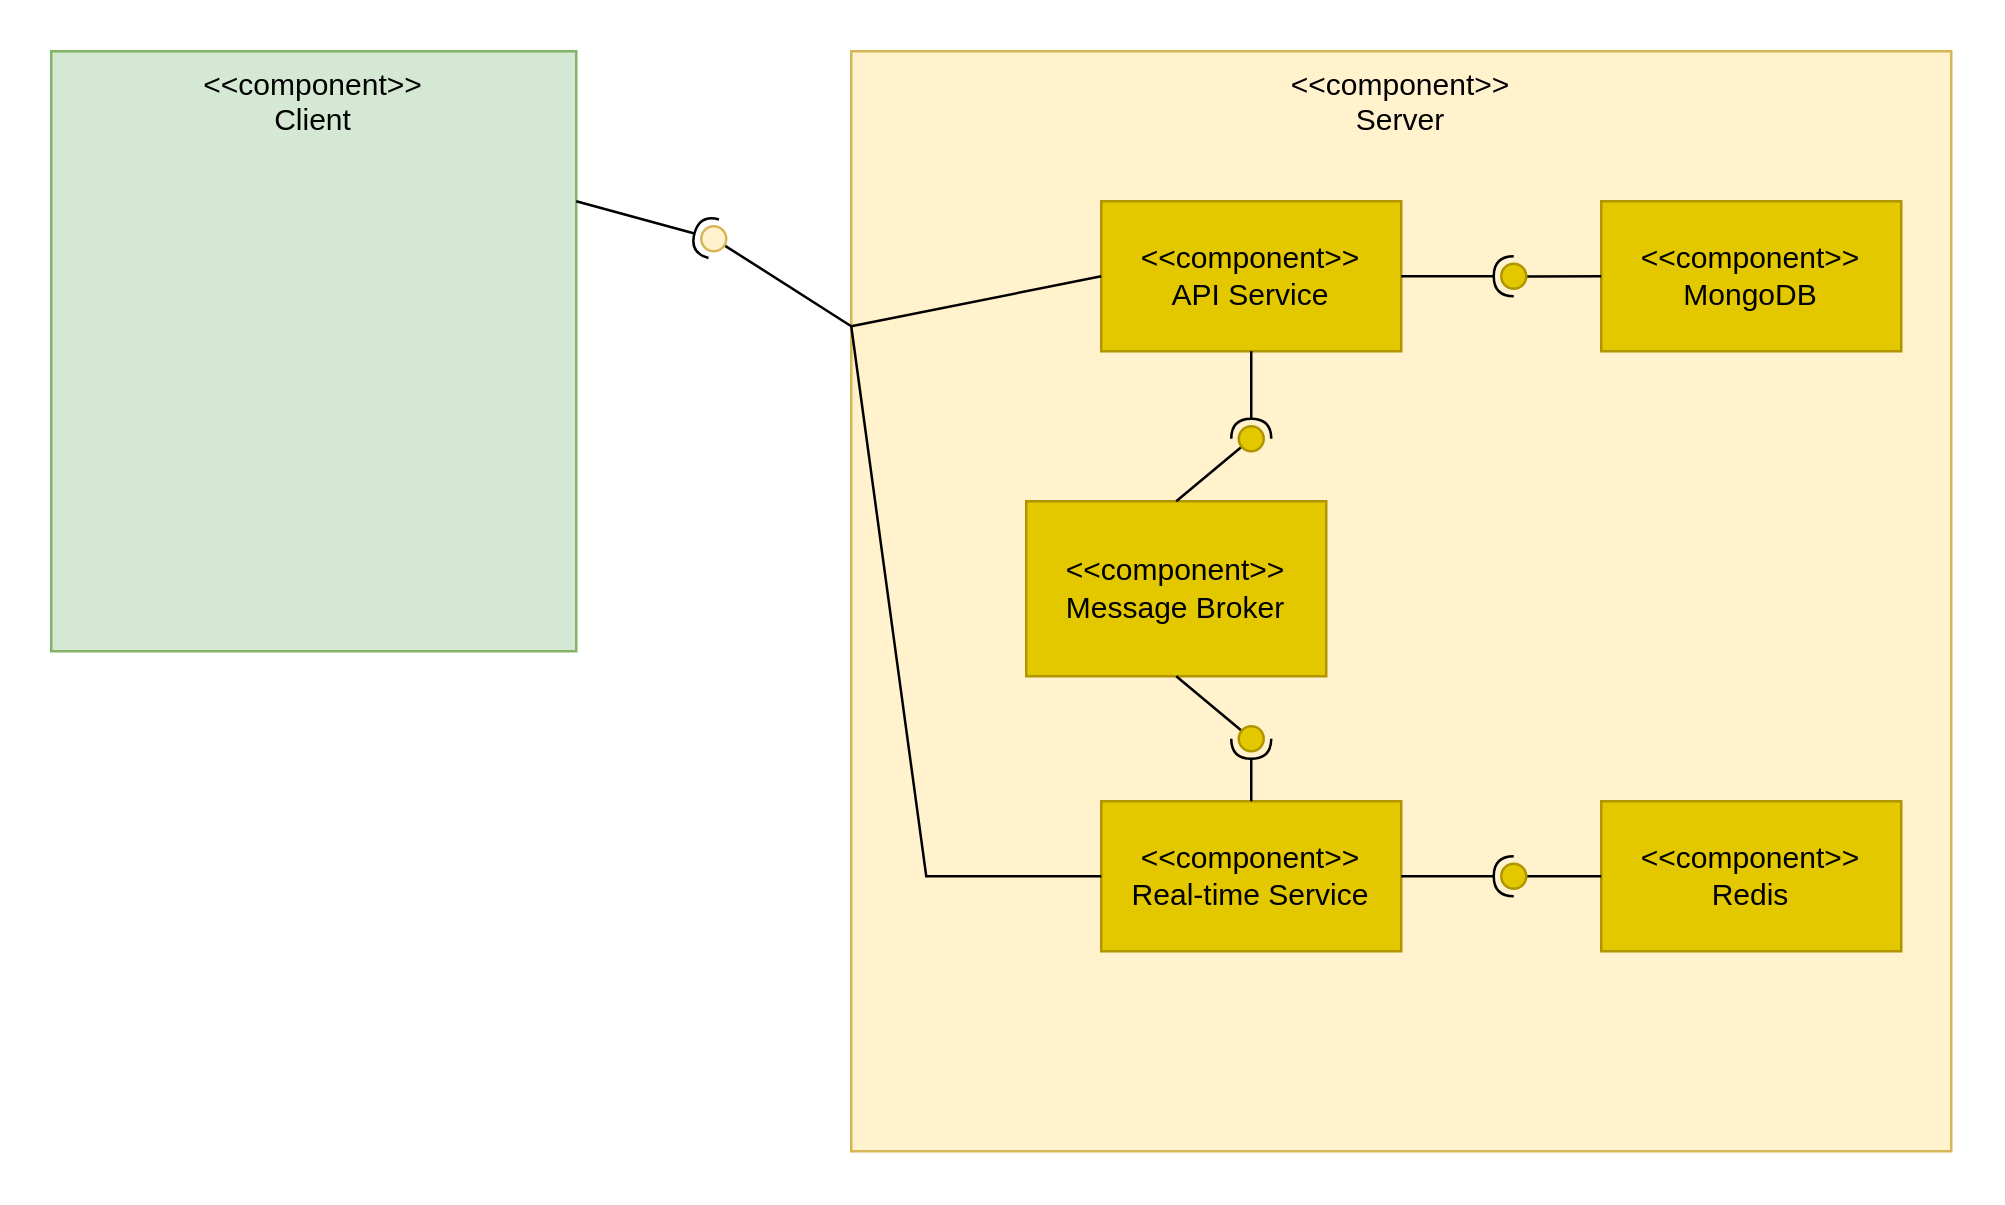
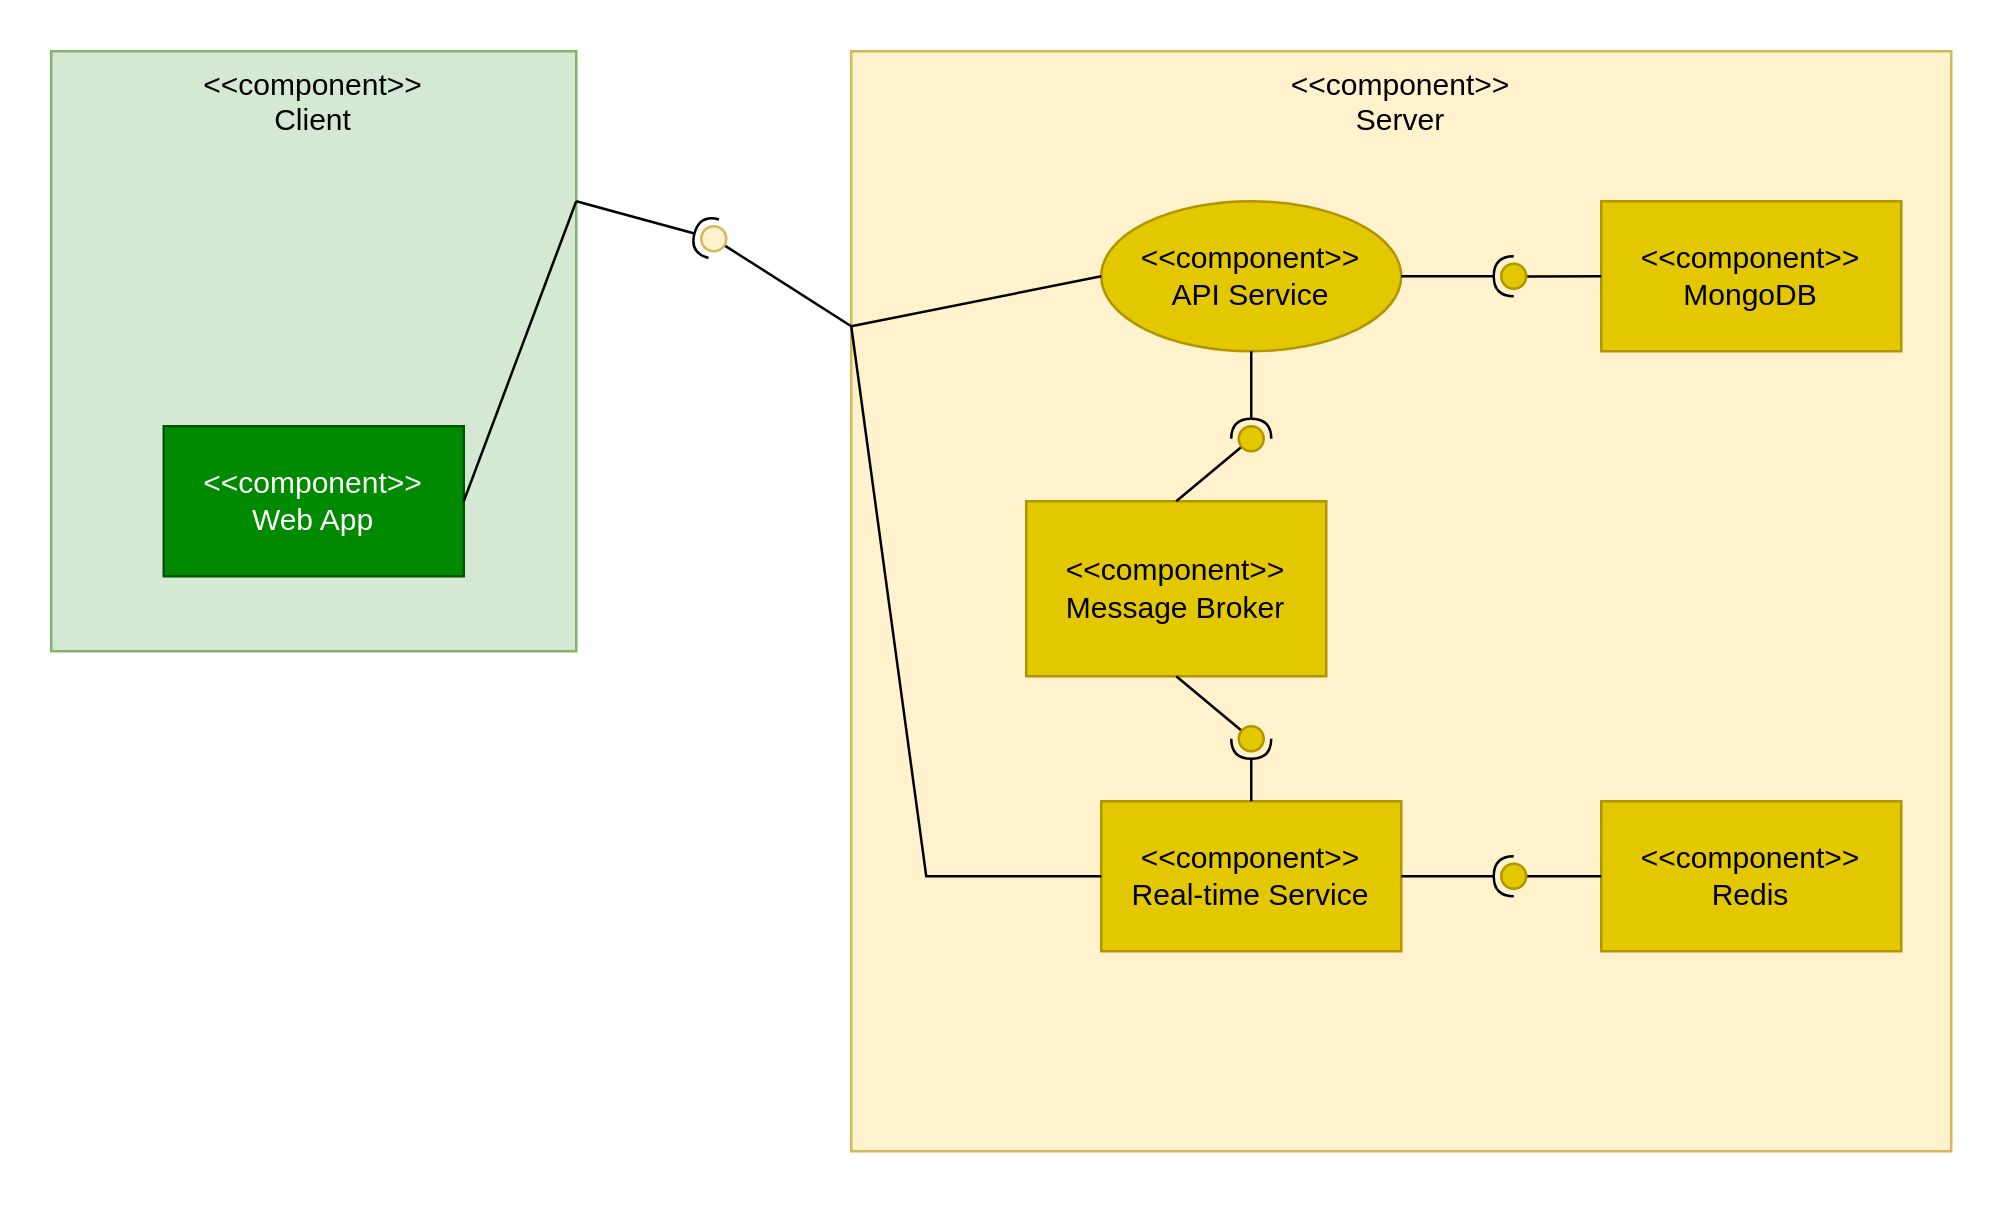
node "<<component>> API Service": shape rectangle -> ellipse
edge "<<component>> Client" -- "<<component>> Web App": added
node "<<component>> Web App": added
